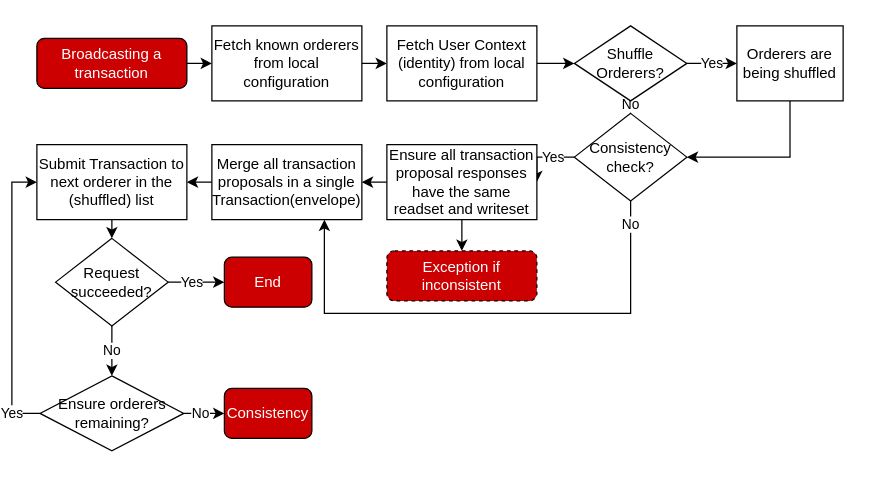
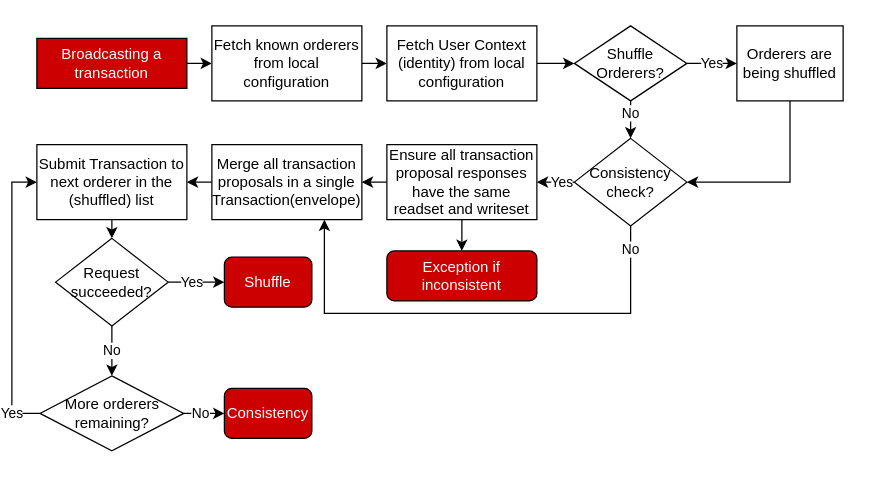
node "Broadcasting a transaction": shape rounded rectangle -> rectangle
node "Consistency check?": moved (631, 157) -> (631, 182)
node "Exception if inconsistent": style dashed -> solid
node "End": label "End" -> "Shuffle"
node "Ensure orderers remaining?": label "Ensure orderers remaining?" -> "More orderers remaining?"
